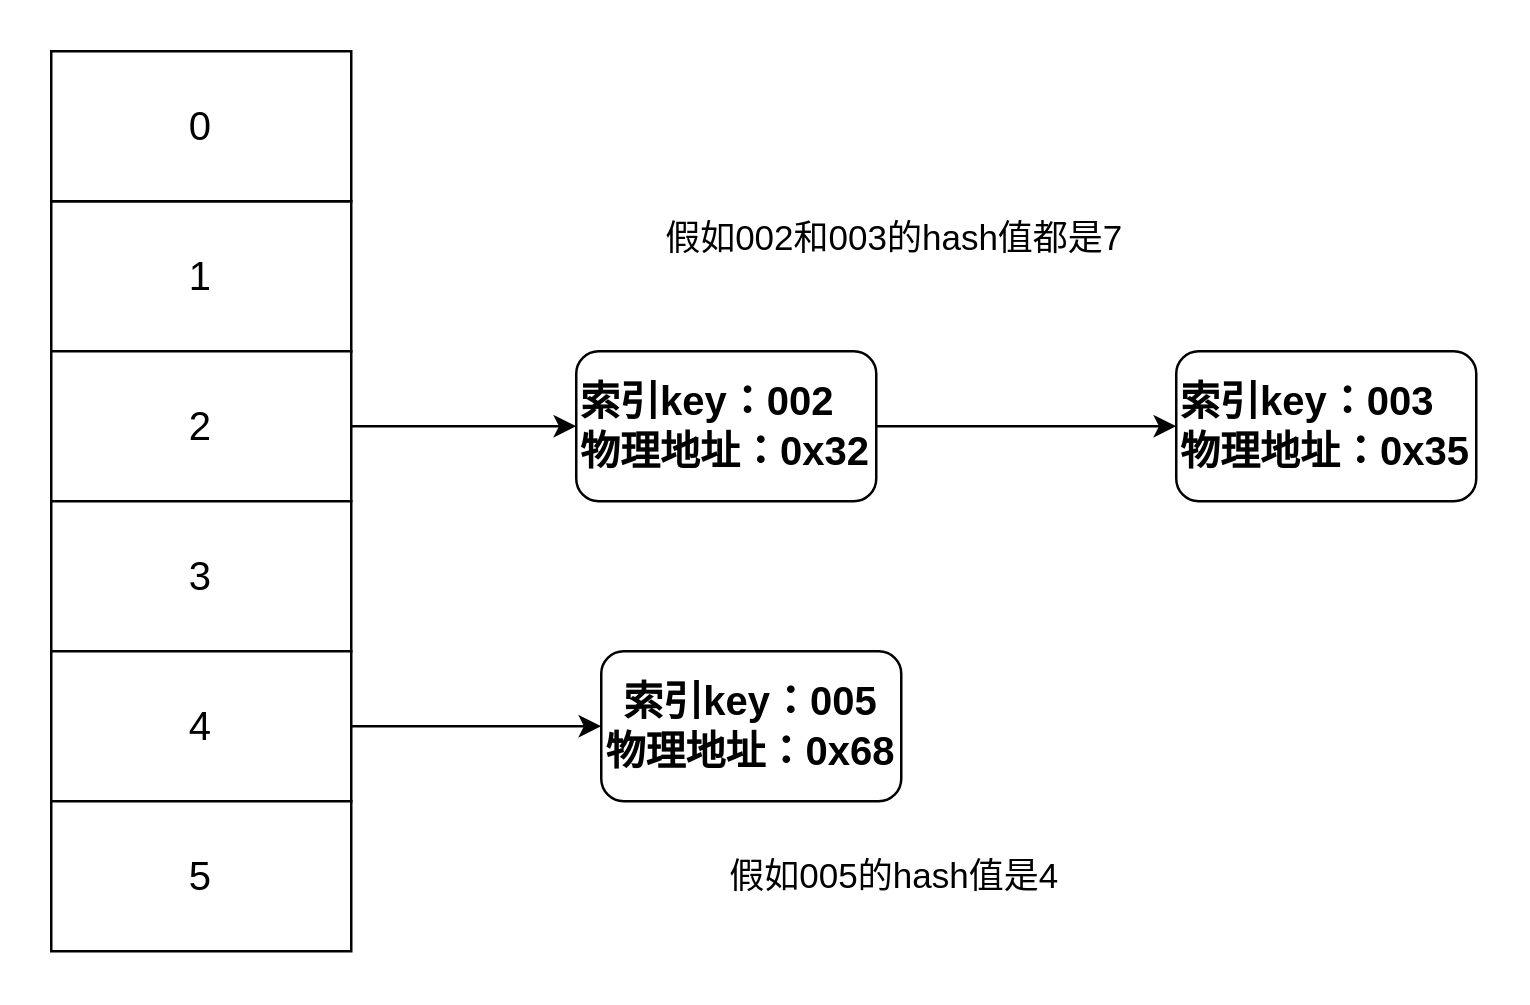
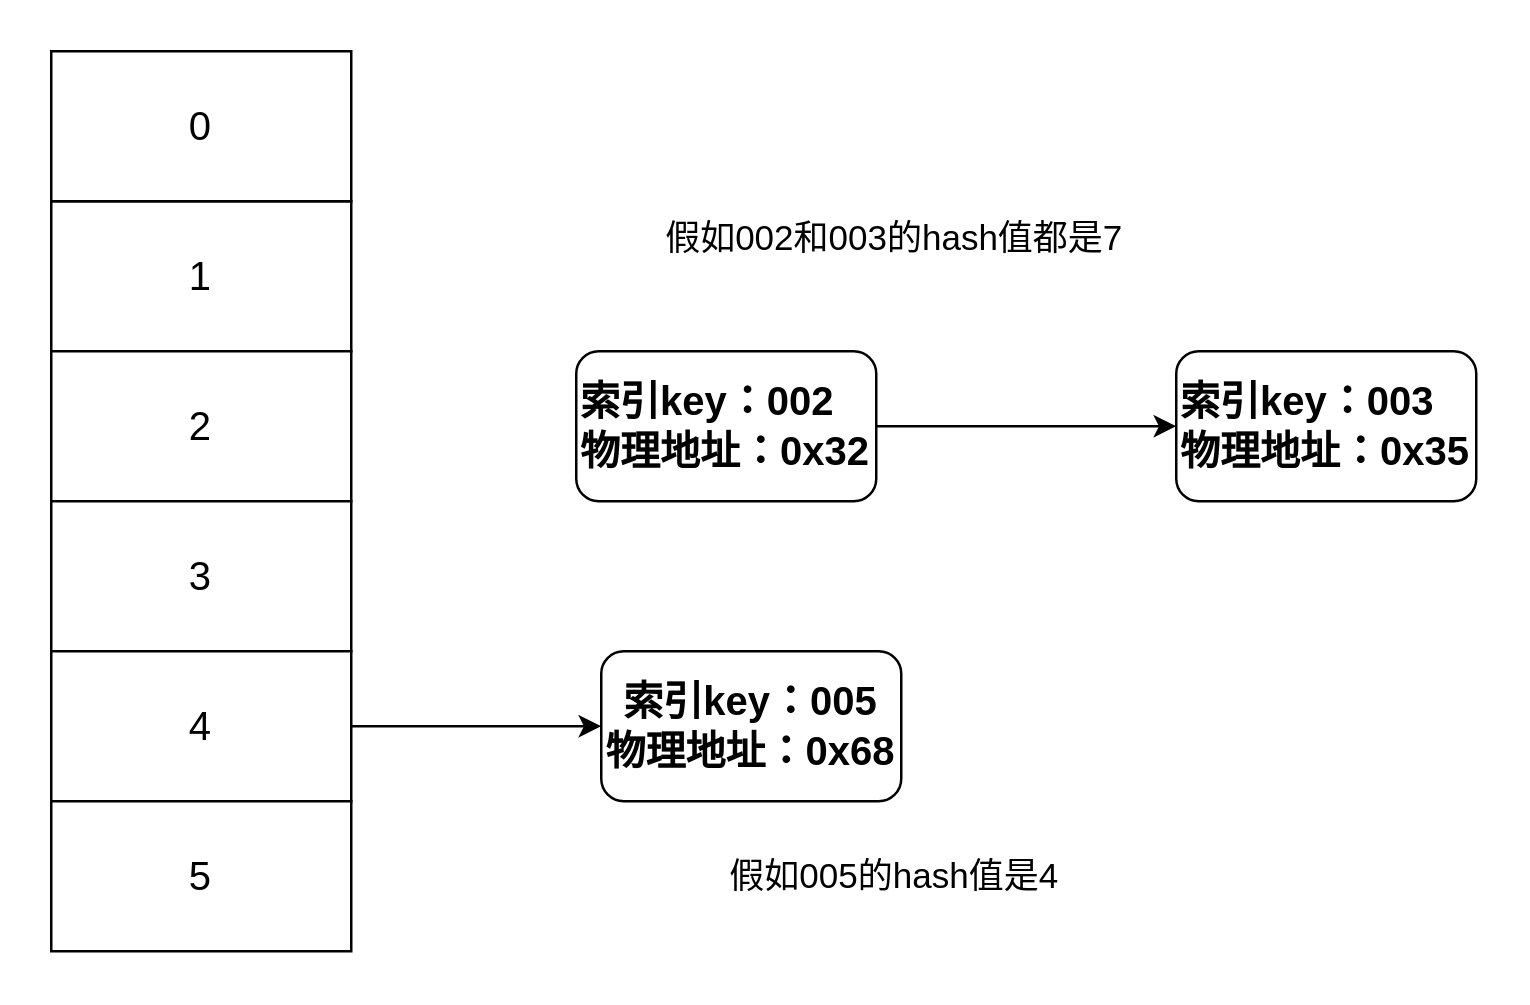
edge "2" -> "索引key：002 物理地址：0x32": removed
